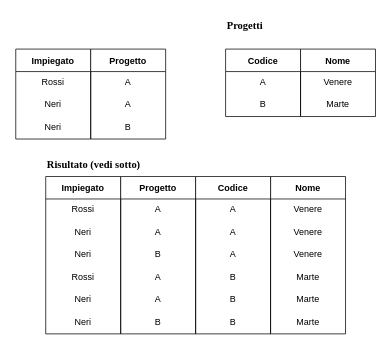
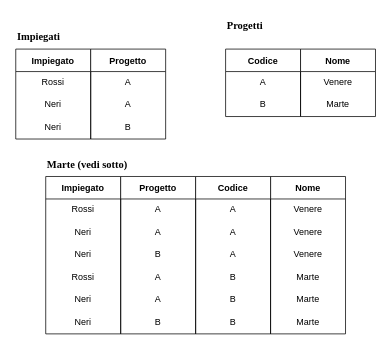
node "Impiegati": added
node "Risultato (vedi sotto)": label "Risultato (vedi sotto)" -> "Marte (vedi sotto)"
